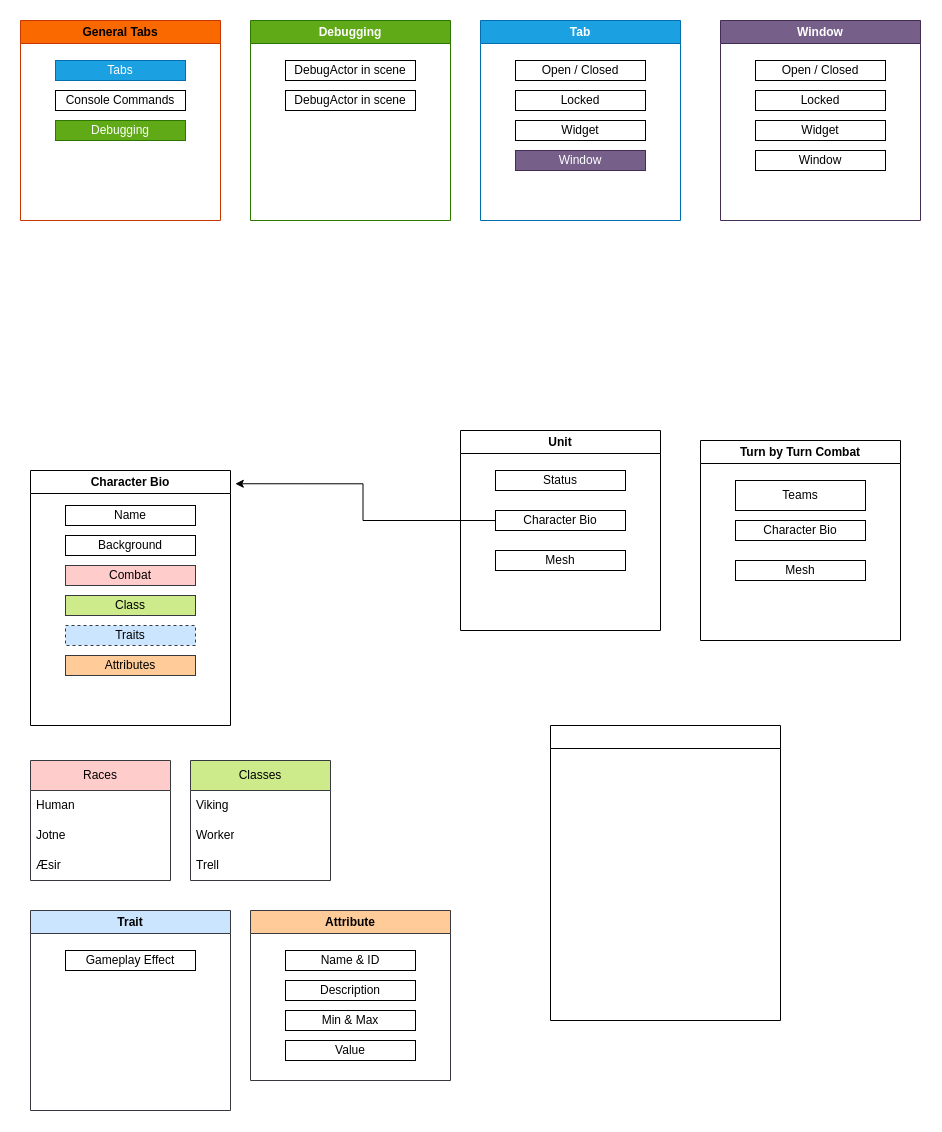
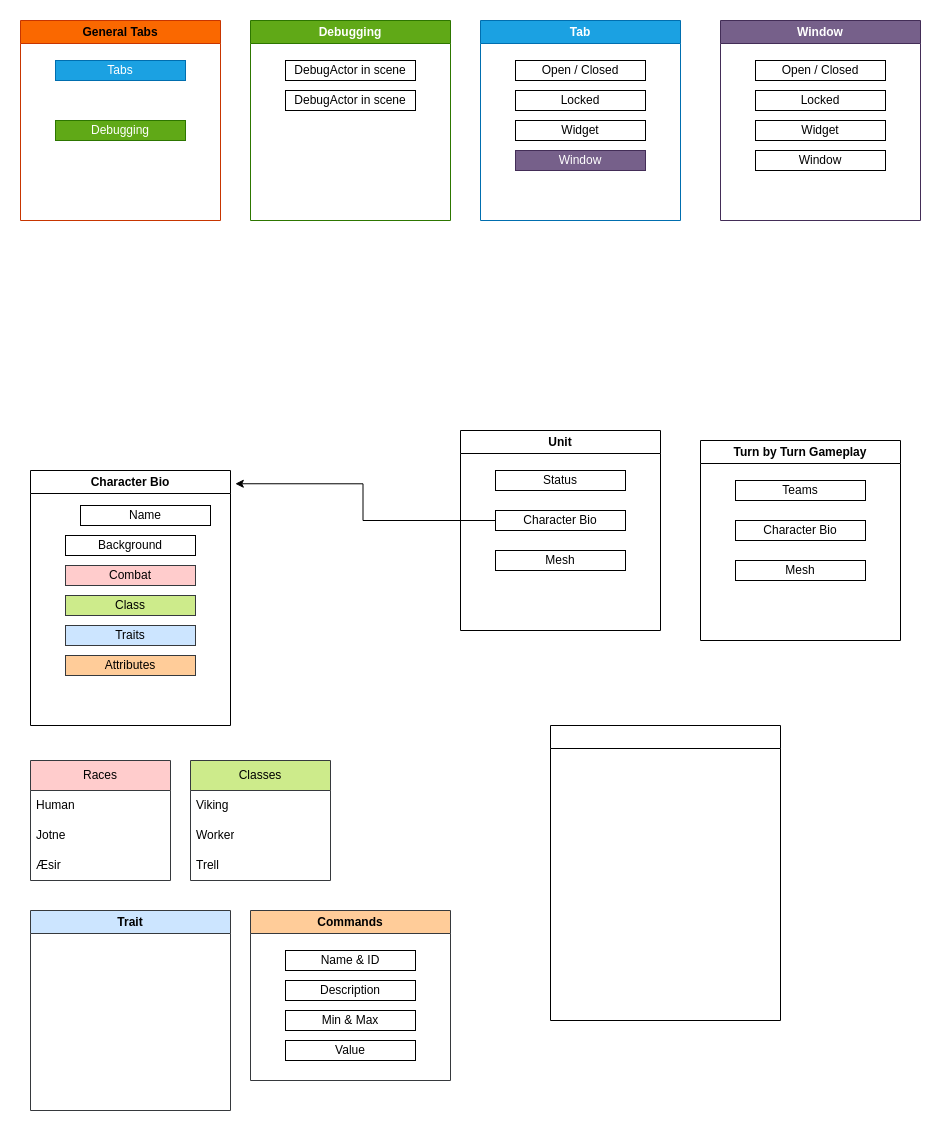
node "Console Commands": removed
node "Turn by Turn Combat": label "Turn by Turn Combat" -> "Turn by Turn Gameplay"
node "Teams": size 130x30 -> 130x20
node "Name": moved (131, 516) -> (146, 516)
node "Traits": style dashed -> solid
node "Attribute": label "Attribute" -> "Commands"
node "Gameplay Effect": removed
